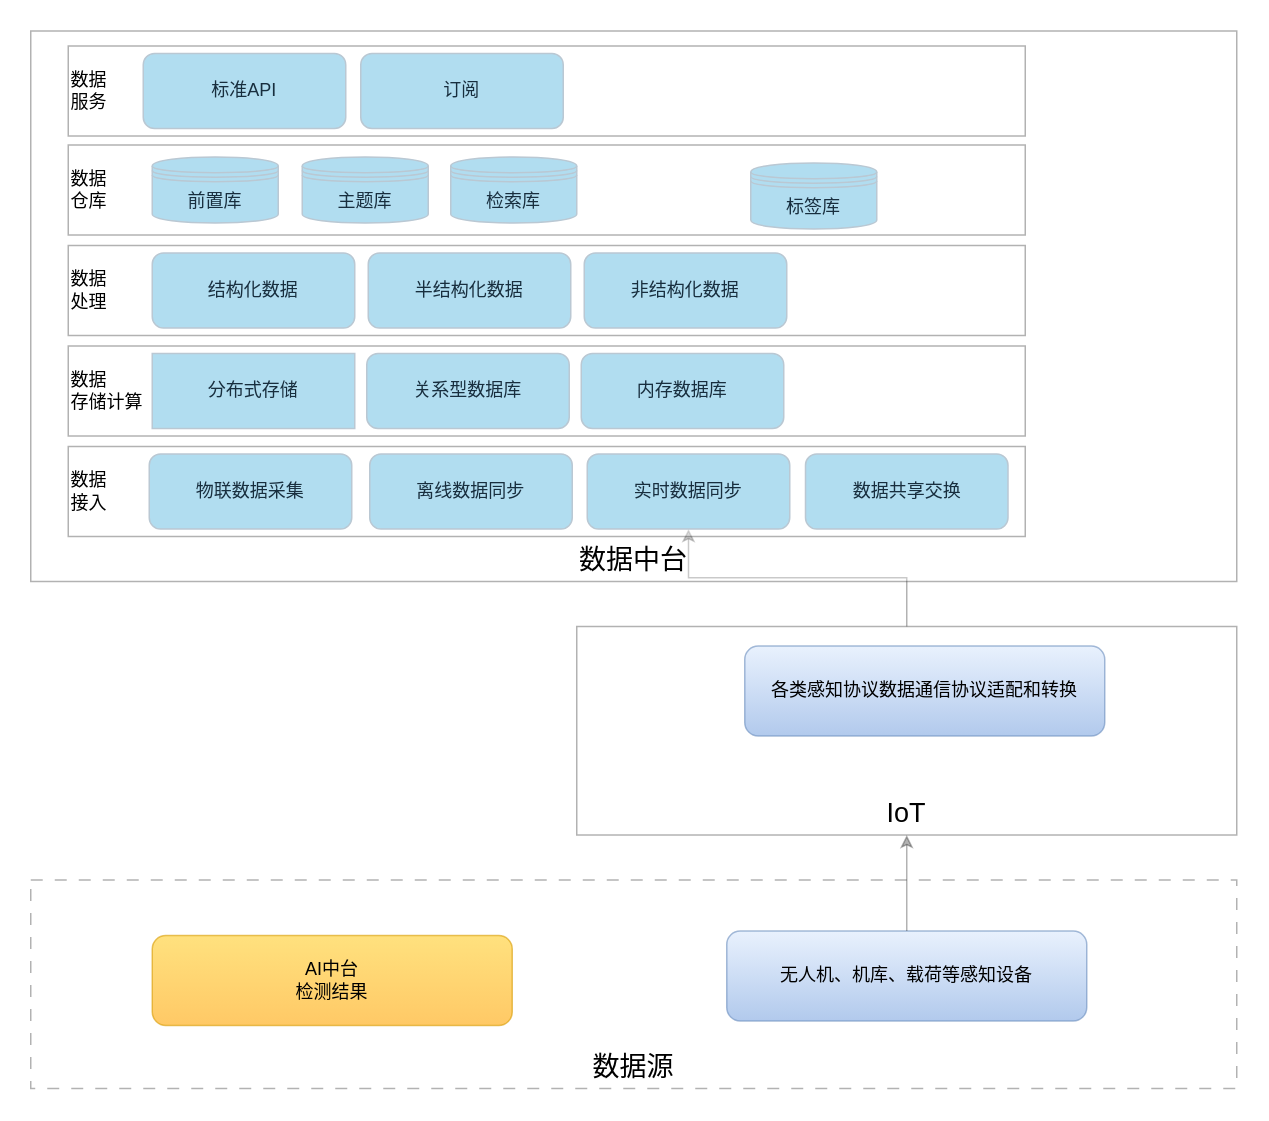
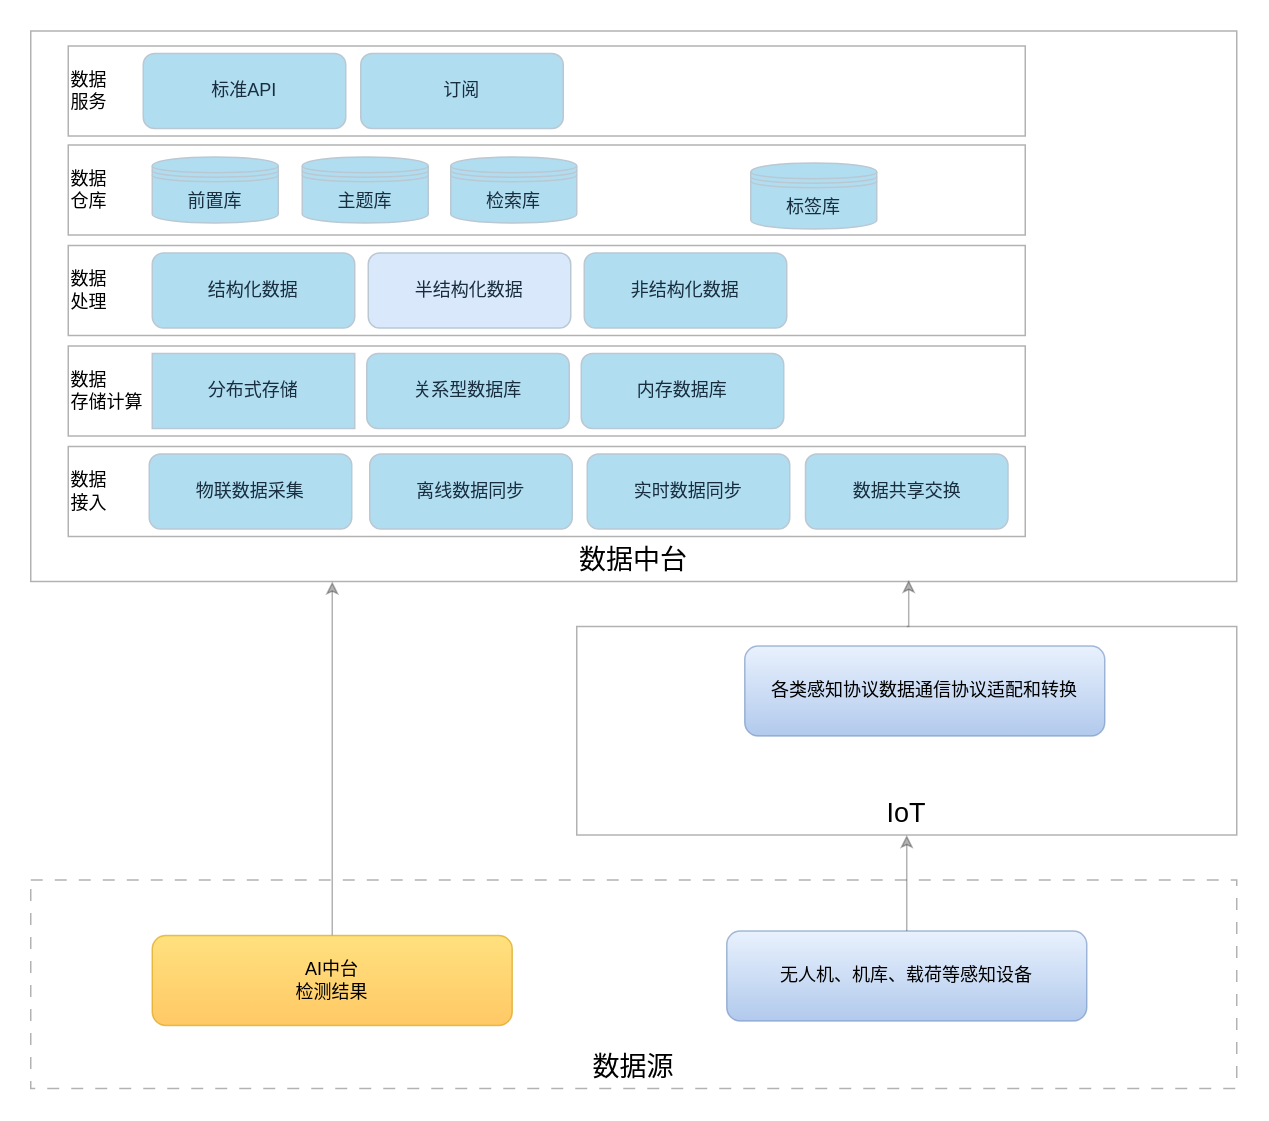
node "半结构化数据": fillcolor #b1ddf0 -> #dae8fc
edge "IoT" -> "实时数据同步": now "IoT" -> "数据中台"
edge "AI中台 检测结果" -> "数据中台": added
